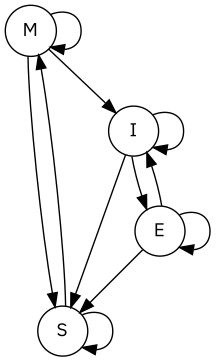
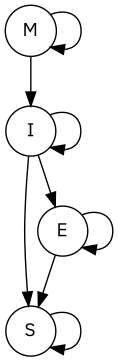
edge "M" -> "S": removed
edge "E" -> "I": removed
edge "S" -> "M": removed
